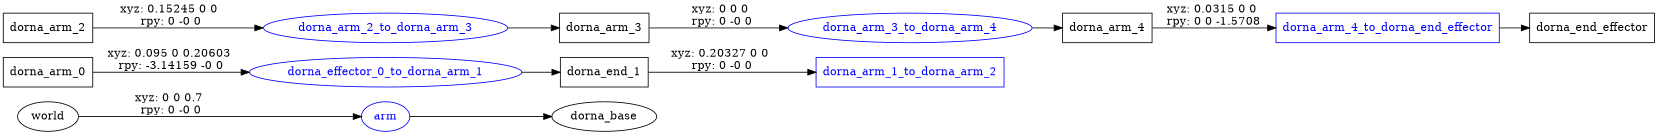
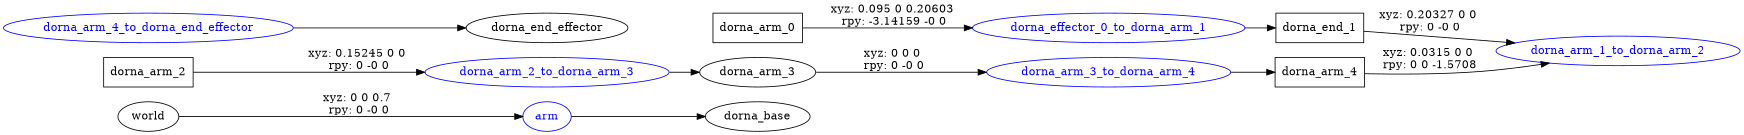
node "dorna_arm_3": shape box -> ellipse
edge "dorna_arm_4" -> "dorna_arm_4_to_dorna_end_effector": now "dorna_arm_4" -> "dorna_arm_1_to_dorna_arm_2"
node "dorna_arm_4_to_dorna_end_effector": shape box -> ellipse
node "dorna_end_effector": shape box -> ellipse
node "dorna_arm_1_to_dorna_arm_2": shape box -> ellipse
